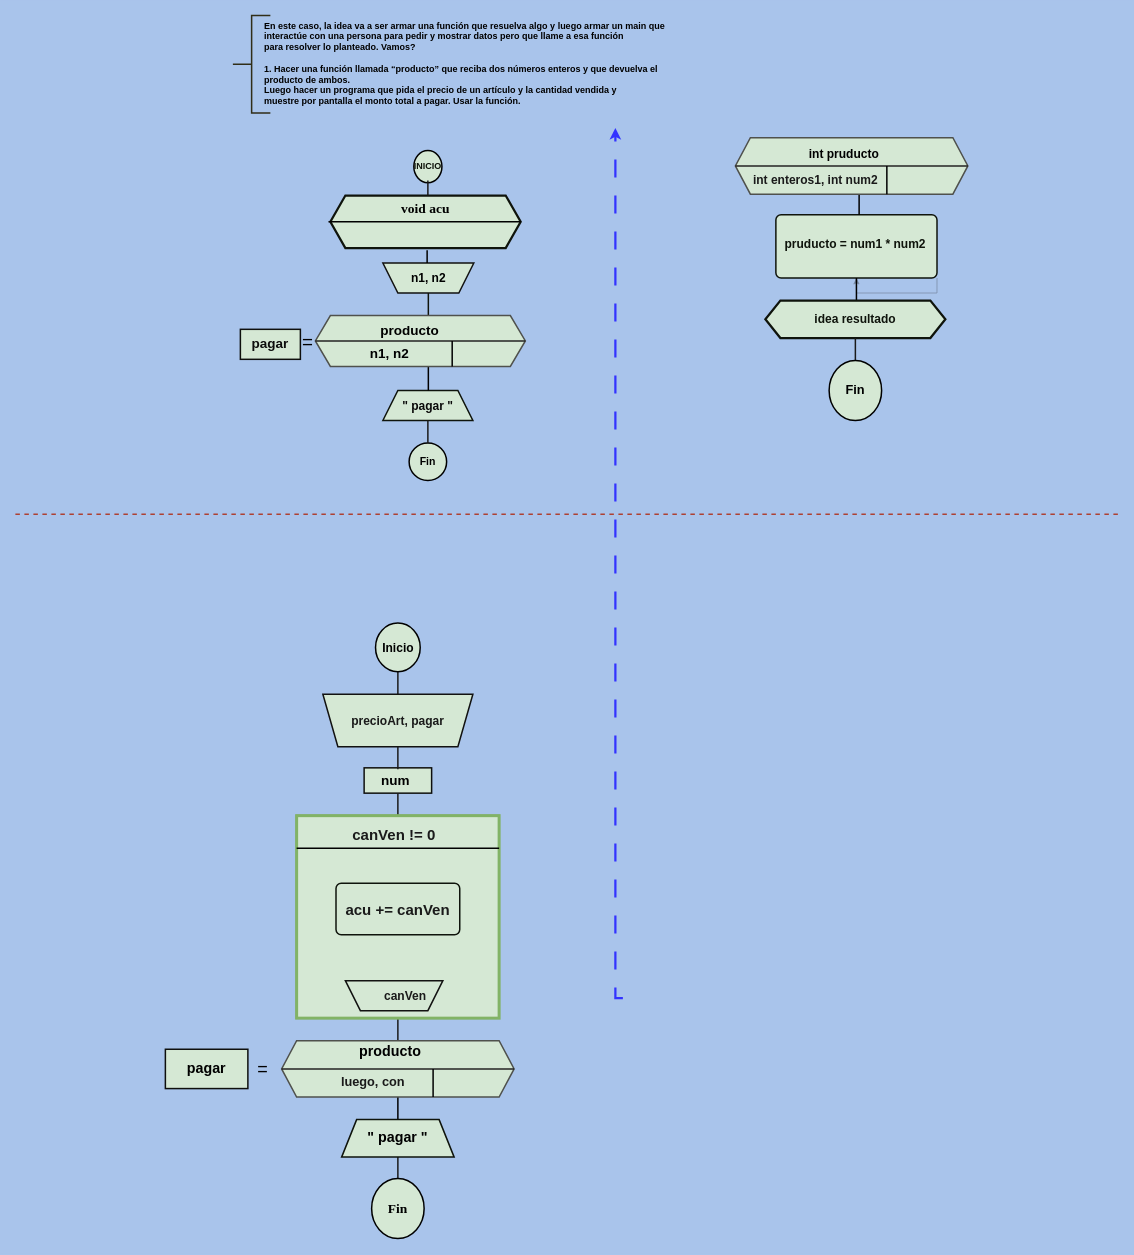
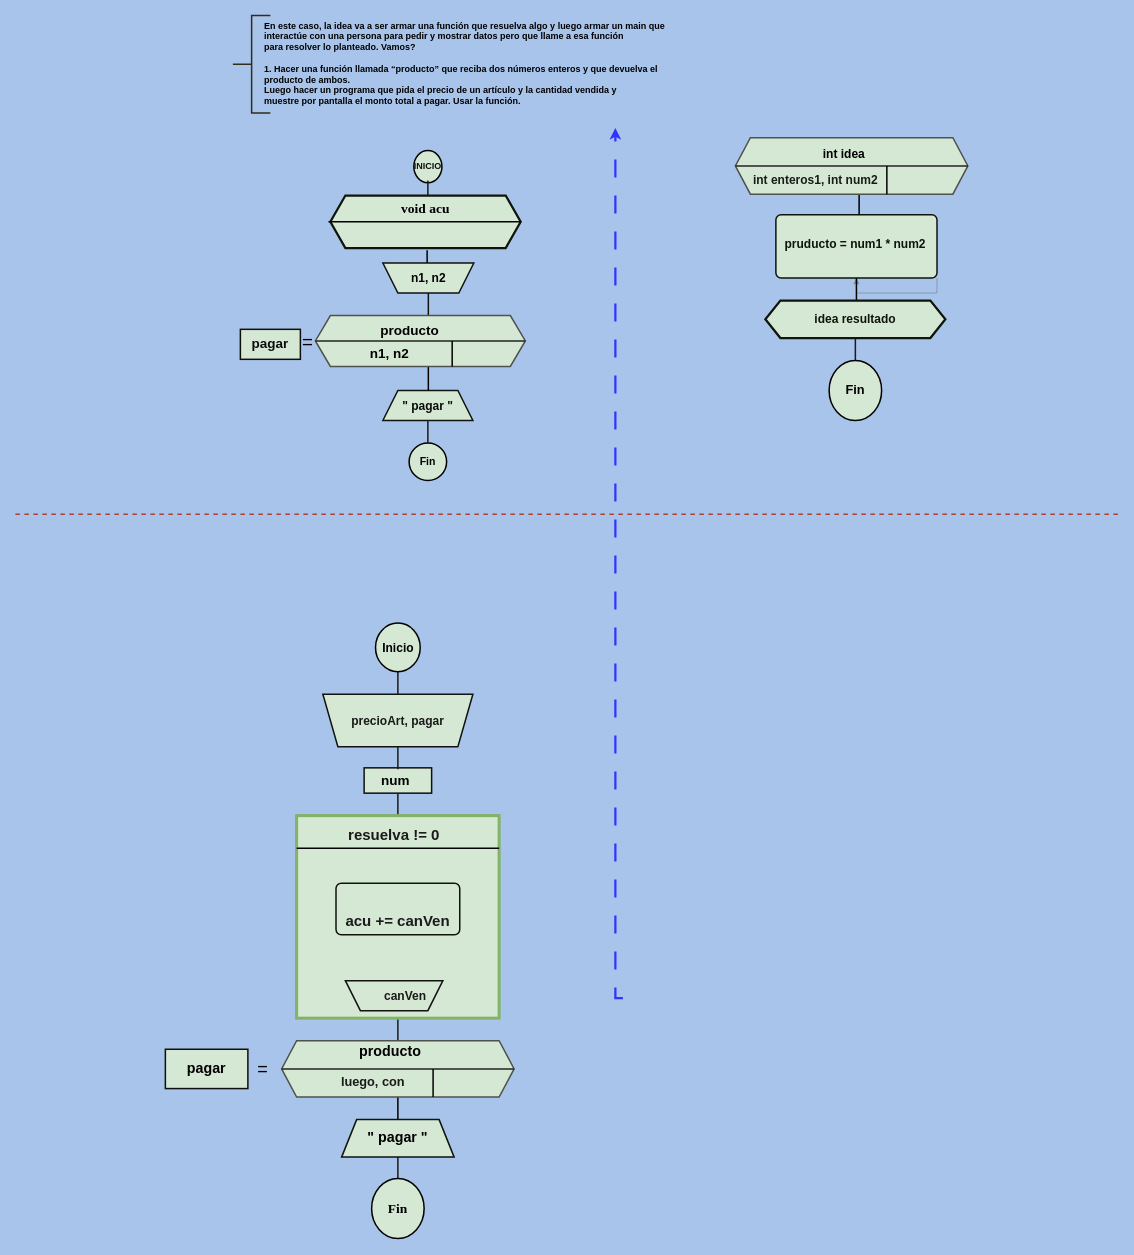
node "int pruducto": label "int pruducto" -> "int idea"
node "canVen != 0": label "canVen != 0" -> "resuelva != 0"
node "acu += canVen": moved (398, 909) -> (398, 921)
